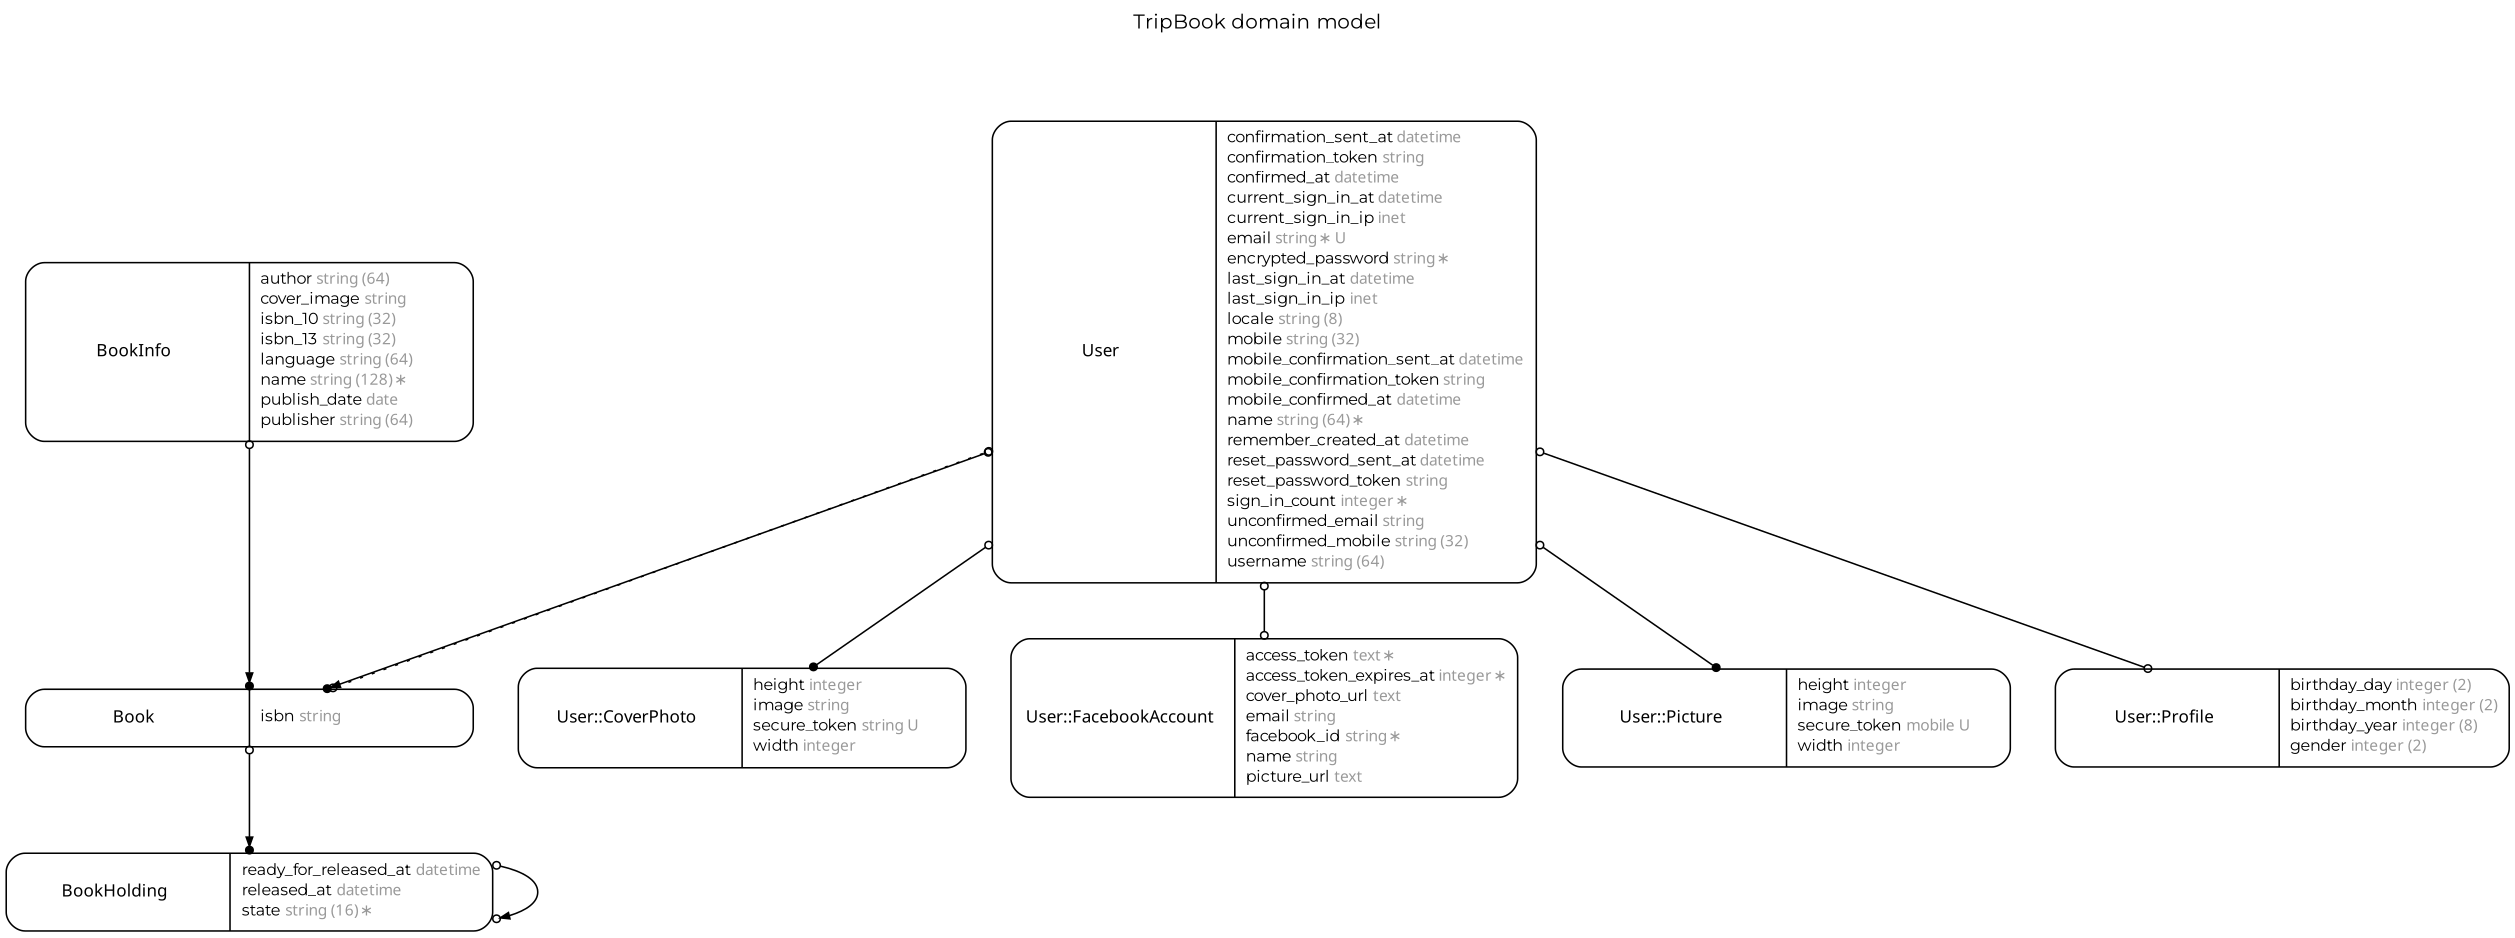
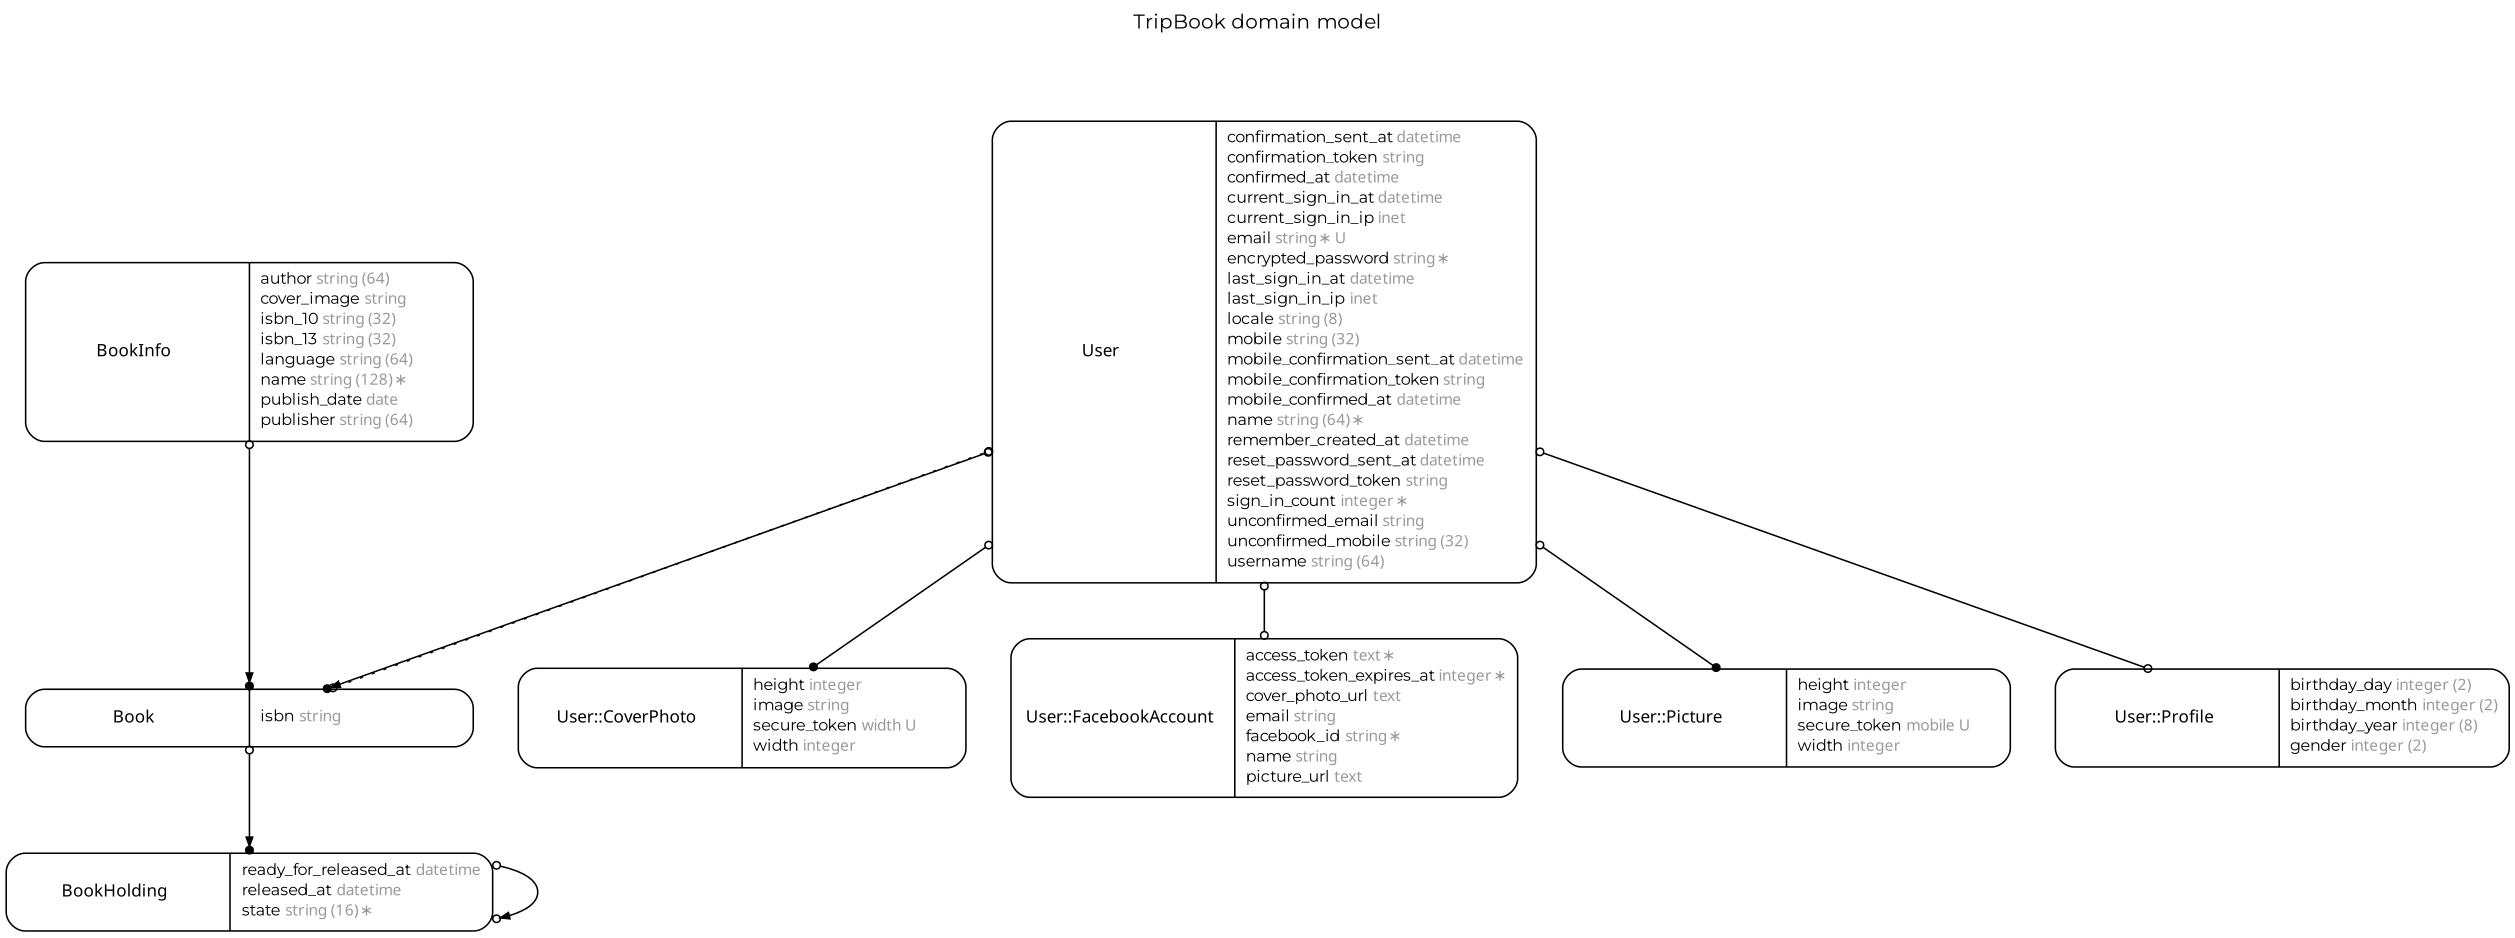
node "User::CoverPhoto": text "string U" -> "width U"
